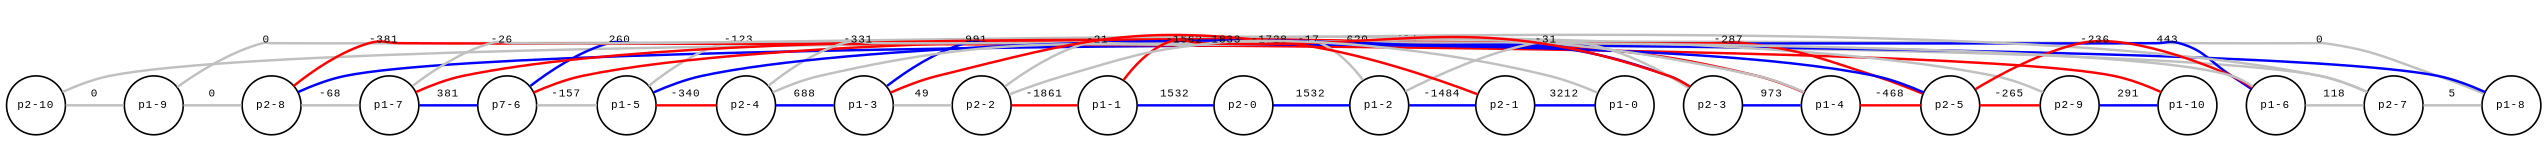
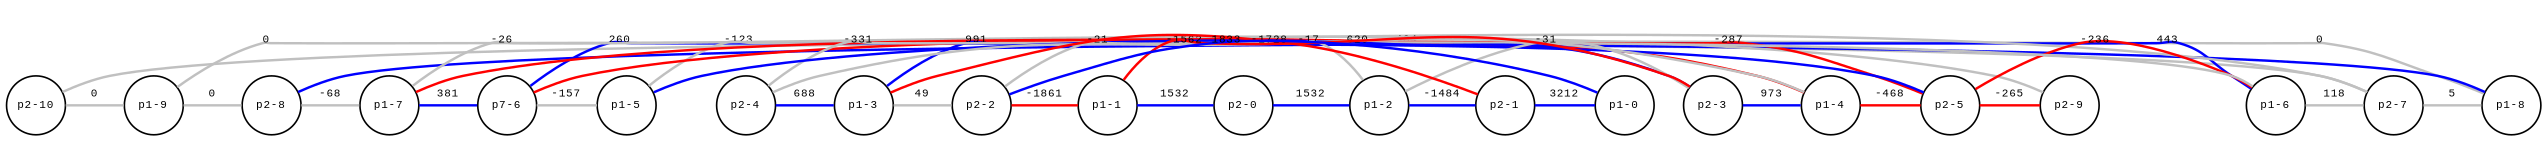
edge "p2-2" -- "p1-0": color grey -> blue
edge "p1-5" -- "p2-4": removed, label "-340"
node "p1-10": removed
